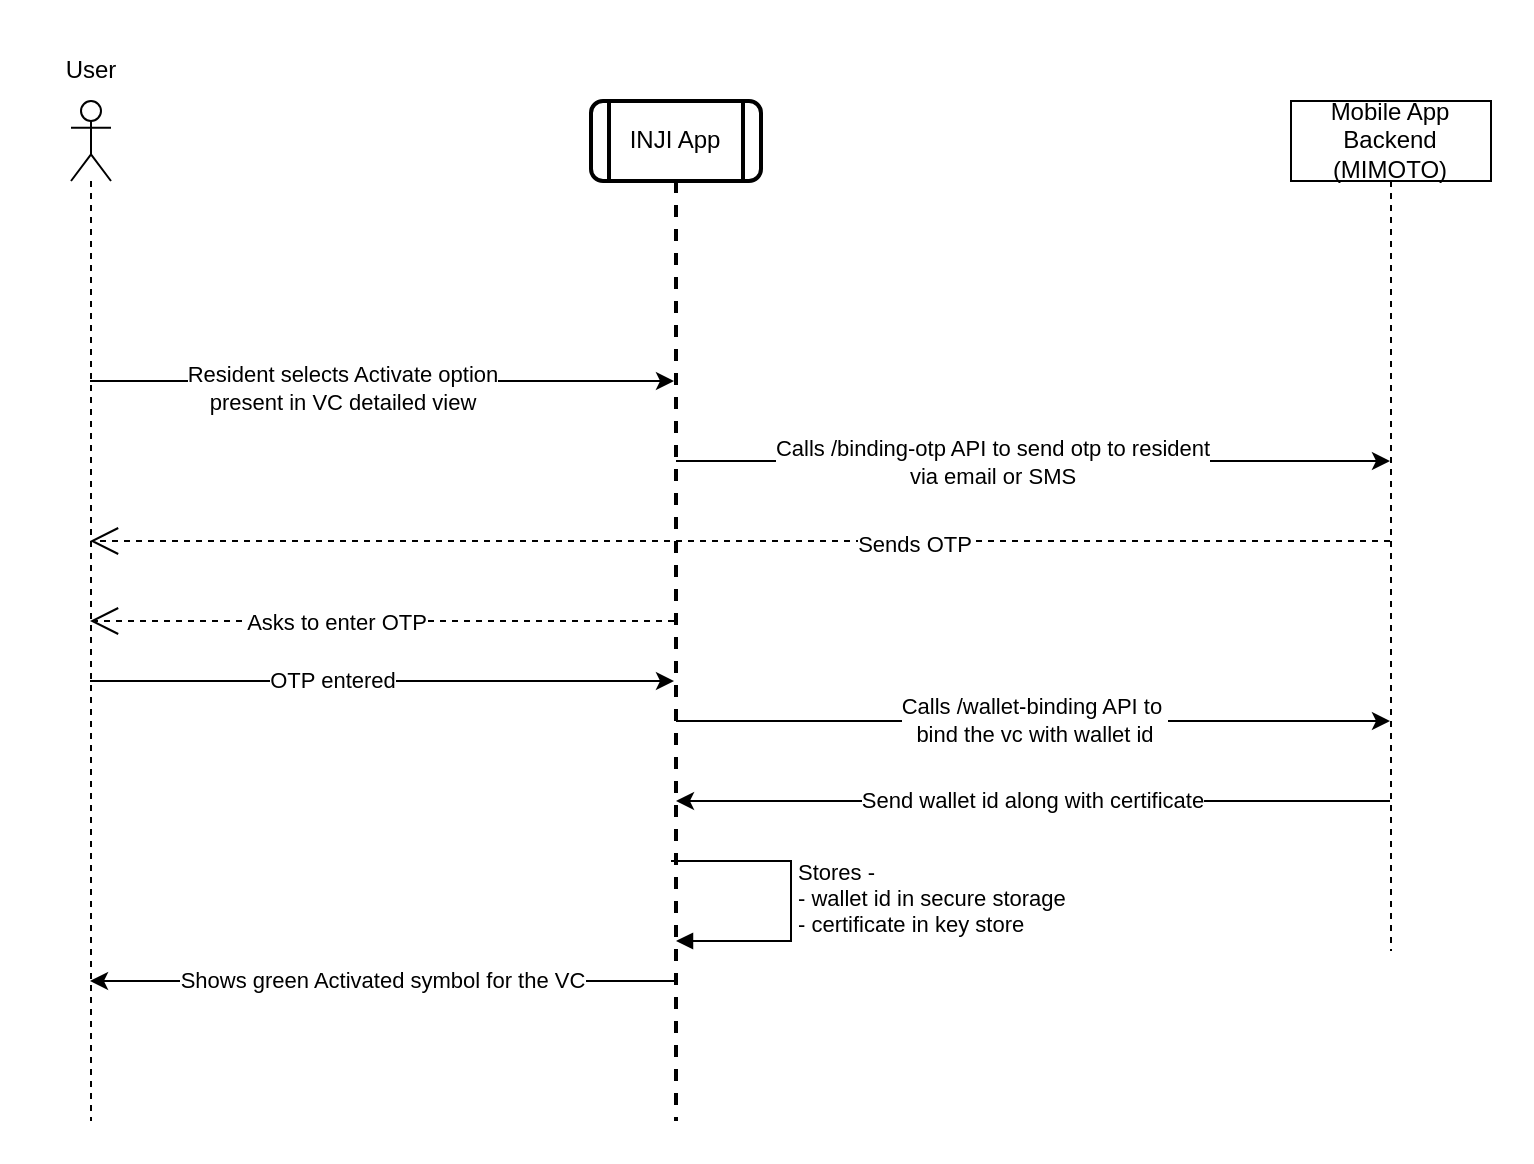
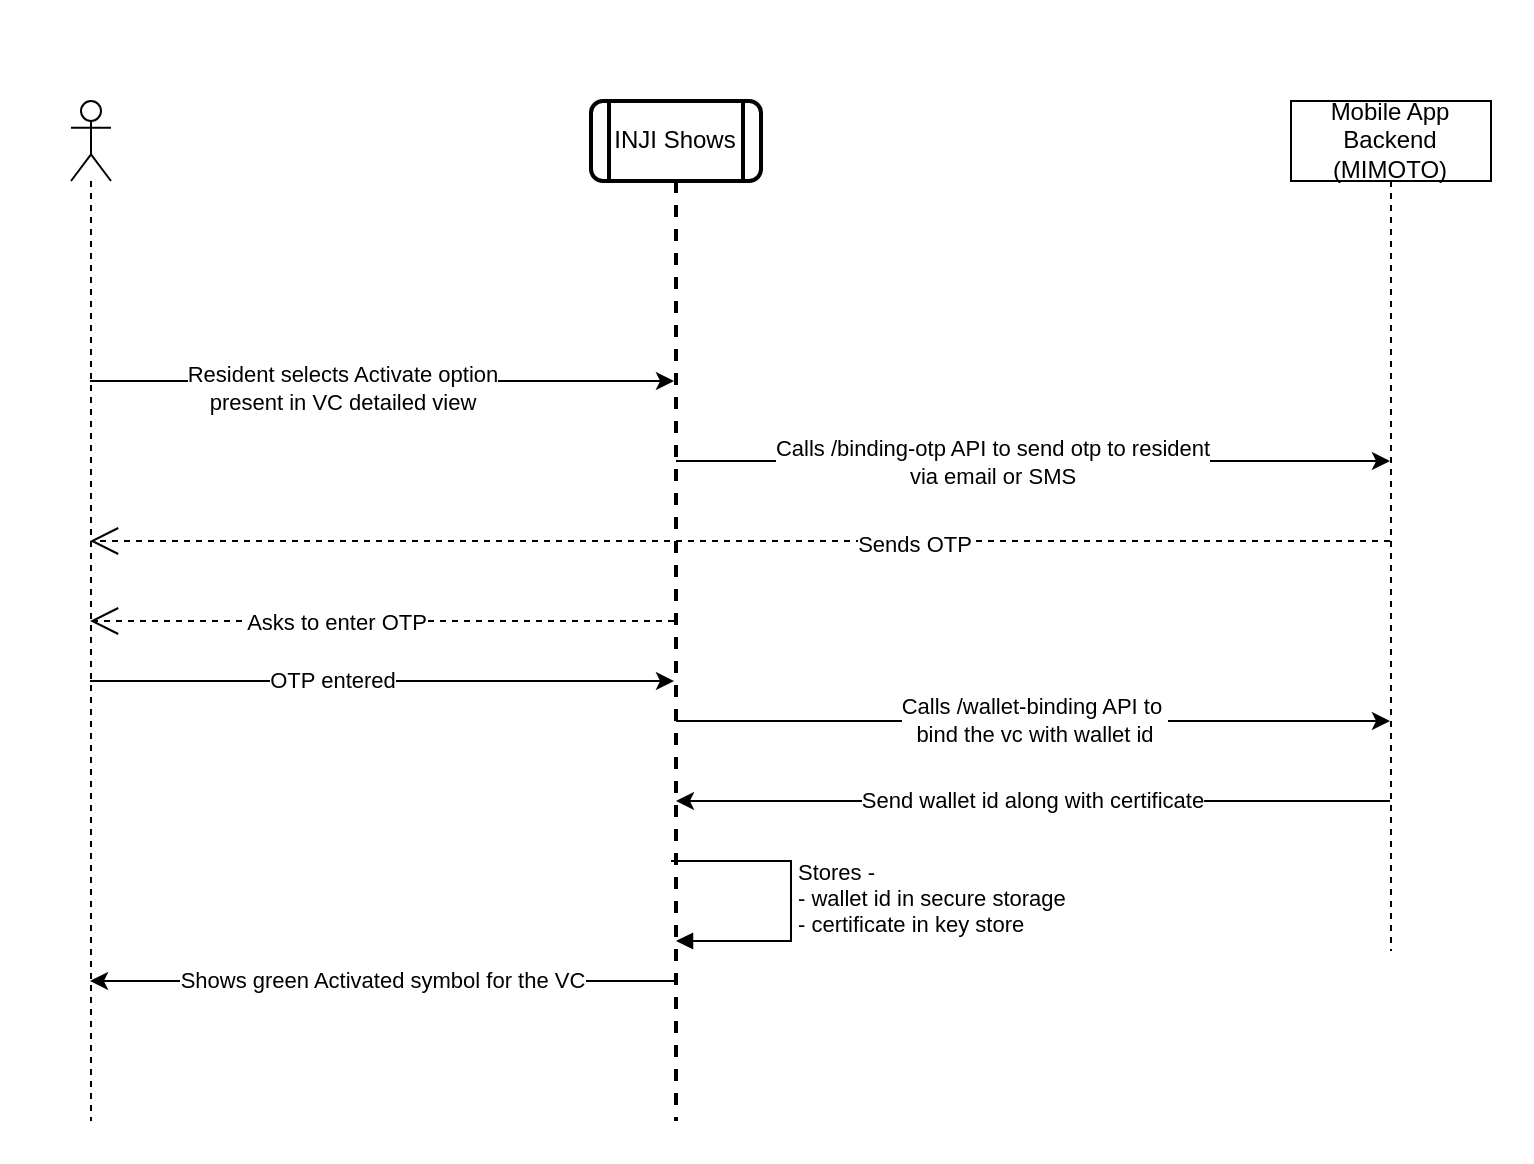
node "User": removed
node "INJI App": label "INJI App" -> "INJI Shows"
